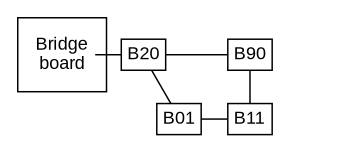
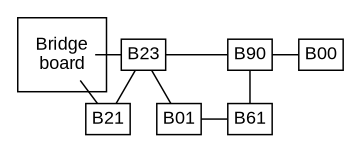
node "B20": label "B20" -> "B23"
node "B00": added
node "B21": added
node "B11": label "B11" -> "B61"
